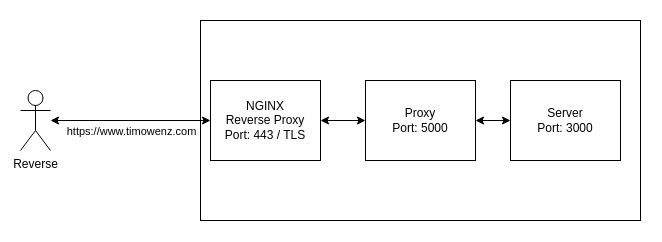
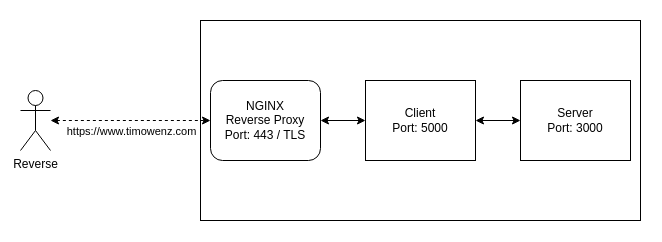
edge "Reverse" -- "NGINX Reverse Proxy Port: 443 / TLS": style solid -> dashed
node "NGINX Reverse Proxy Port: 443 / TLS": shape rectangle -> rounded rectangle
node "Proxy Port: 5000": label "Proxy Port: 5000" -> "Client Port: 5000"
node "Server Port: 3000": moved (566, 121) -> (576, 121)
